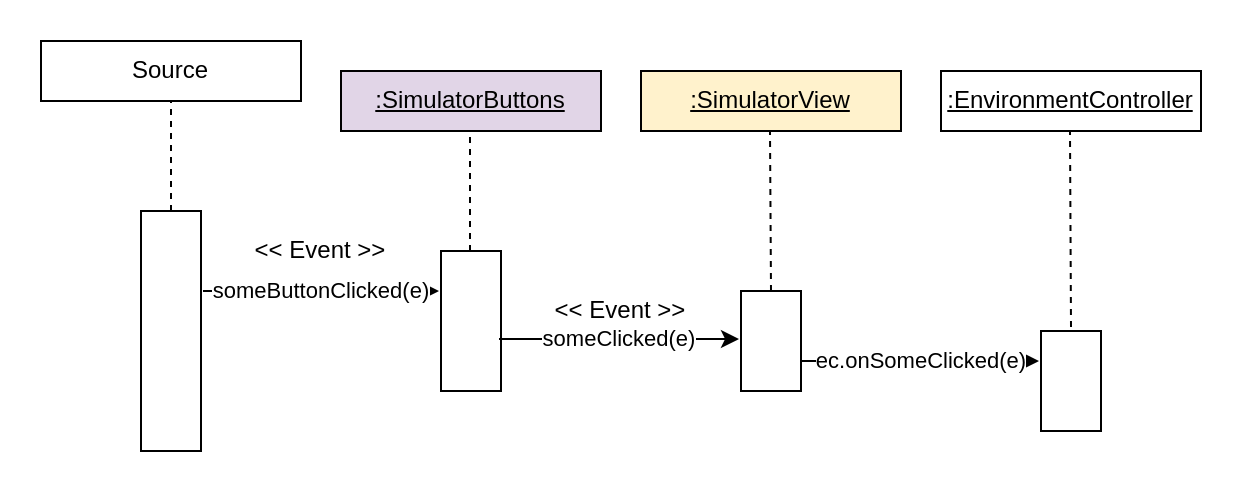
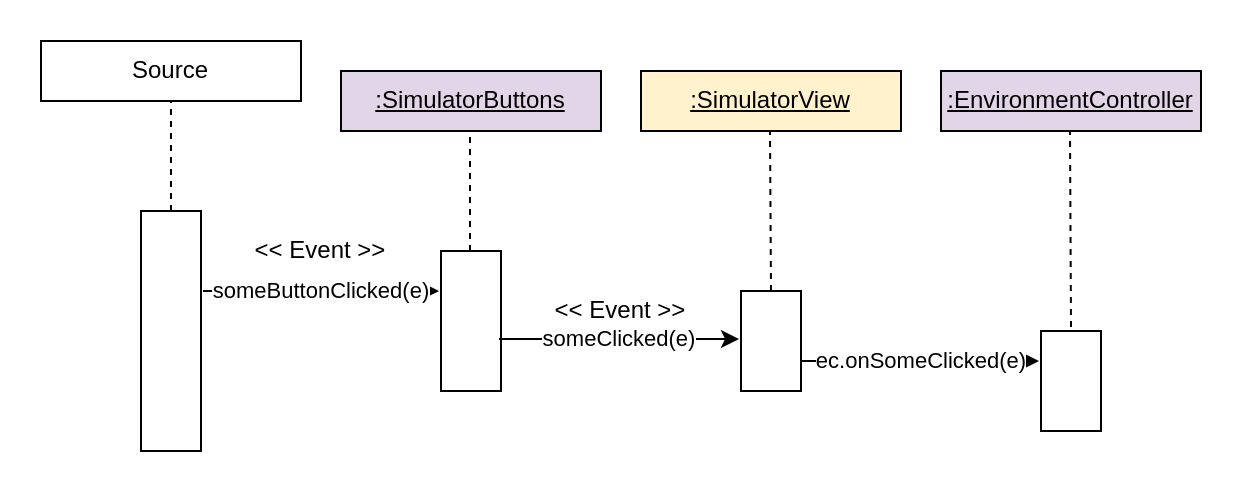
node ":EnvironmentController": fillcolor #ffffff -> #e1d5e7
